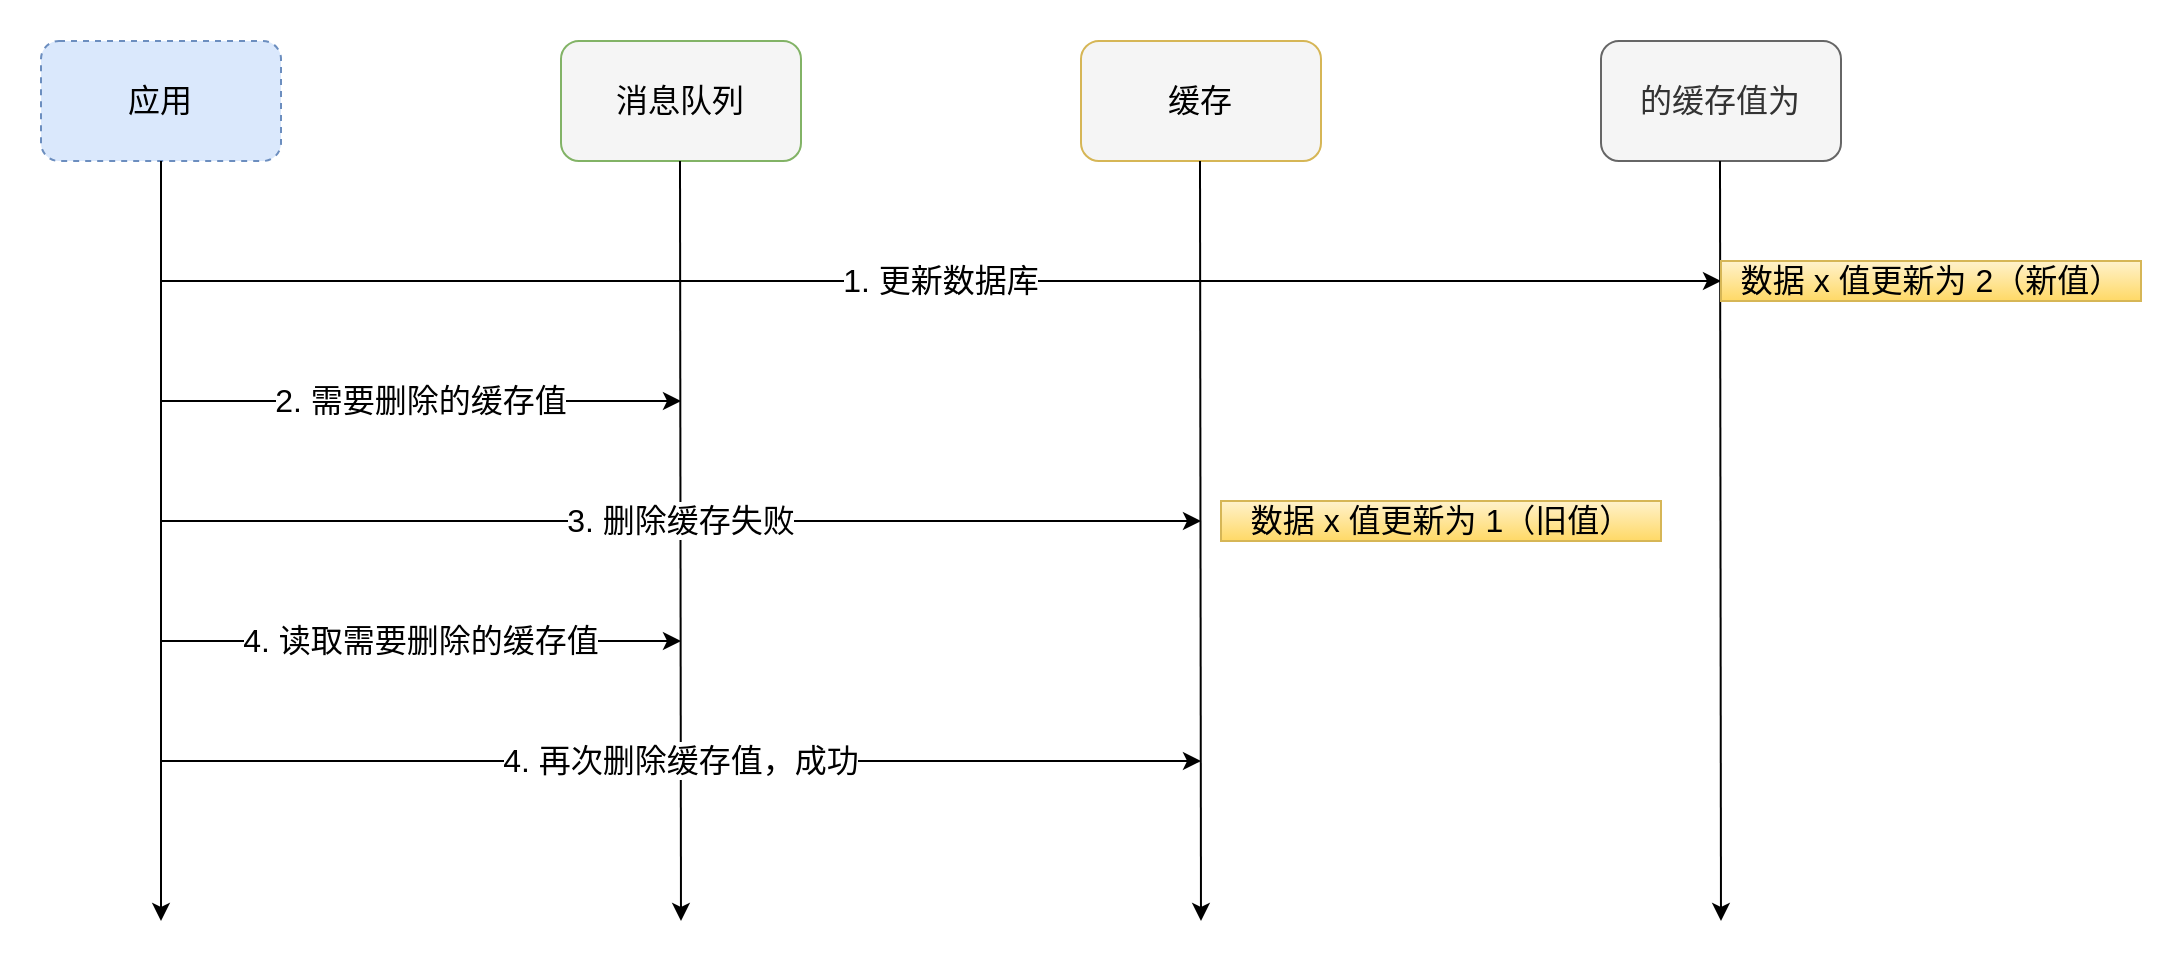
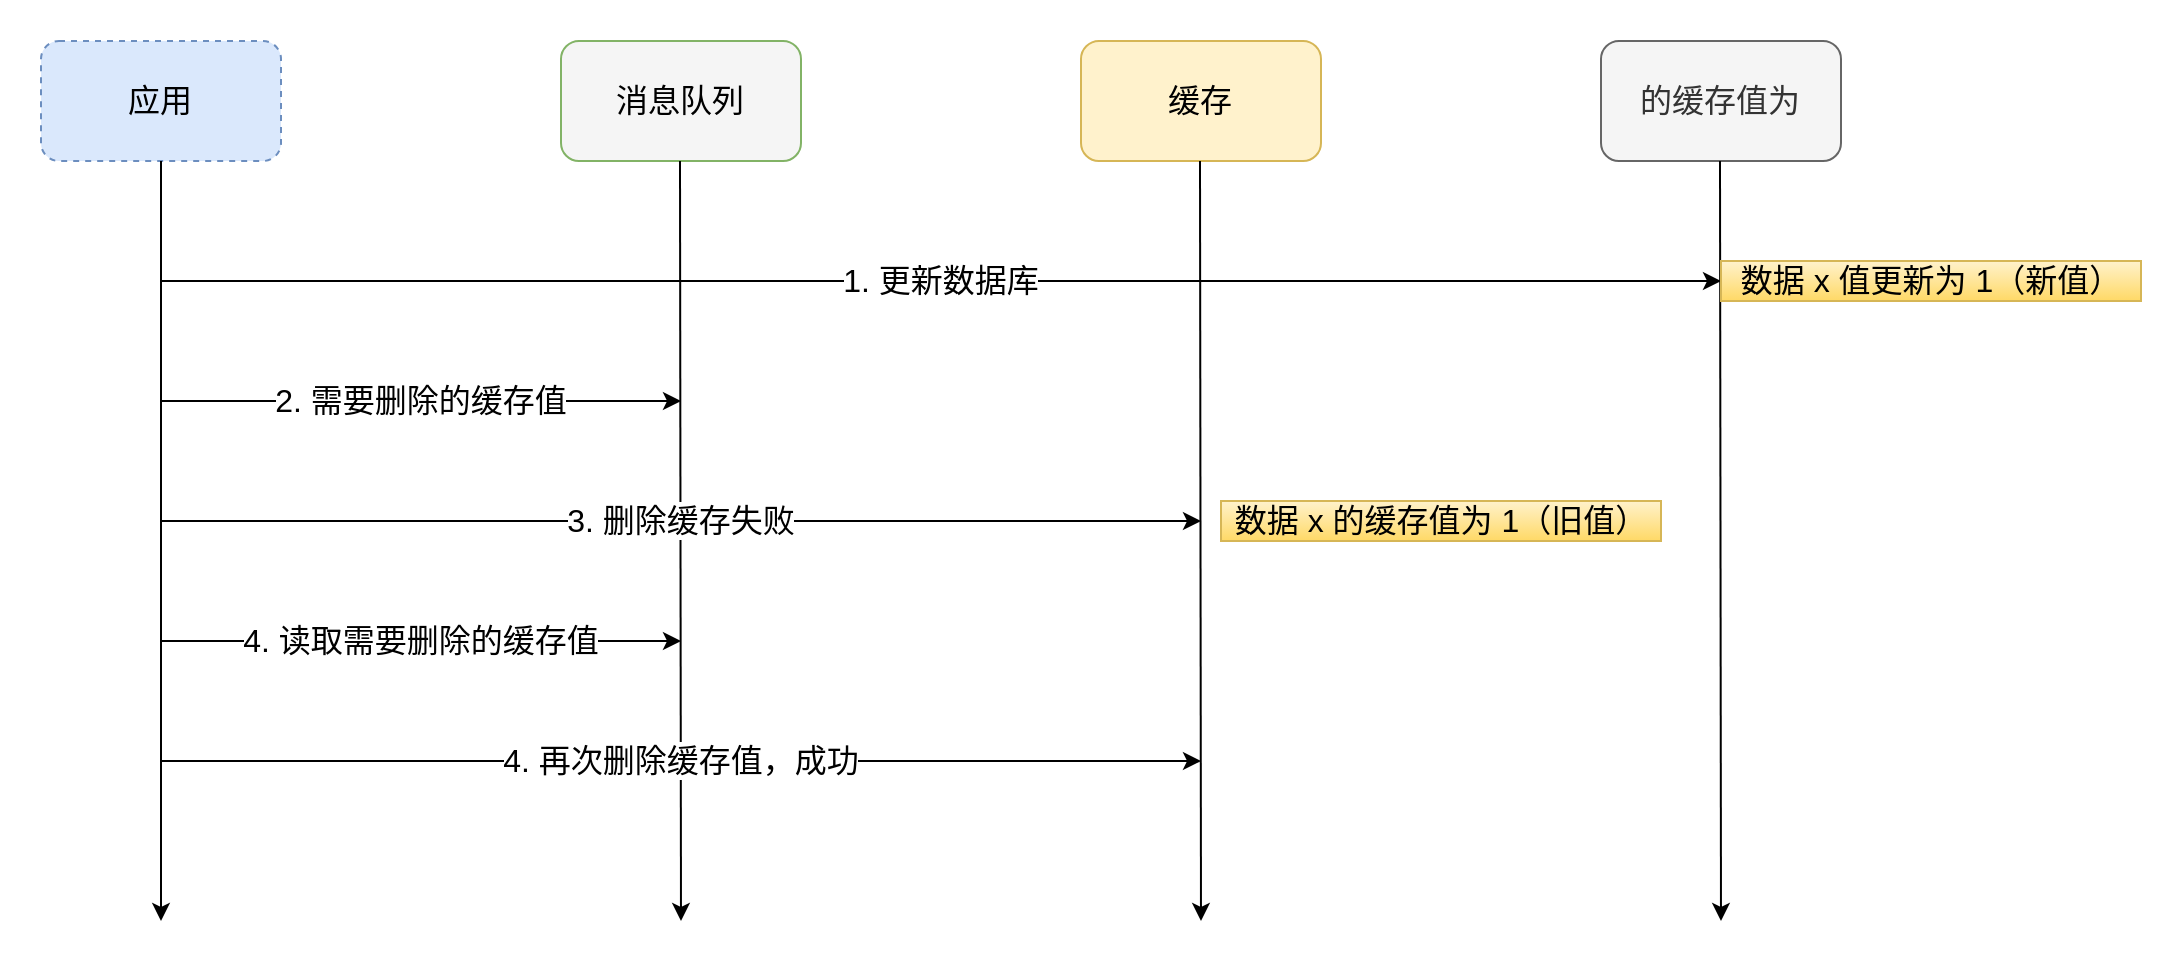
node "缓存": fillcolor #f5f5f5 -> #fff2cc
node "数据 x 值更新为 2（新值）": label "数据 x 值更新为 2（新值）" -> "数据 x 值更新为 1（新值）"
node "数据 x 值更新为 1（旧值）": label "数据 x 值更新为 1（旧值）" -> "数据 x 的缓存值为 1（旧值）"
